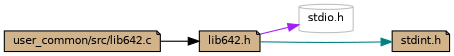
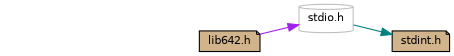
node "user_common/src/lib642.c": removed
edge "lib642.h" -> "stdint.h": now "stdio.h" -> "stdint.h"
